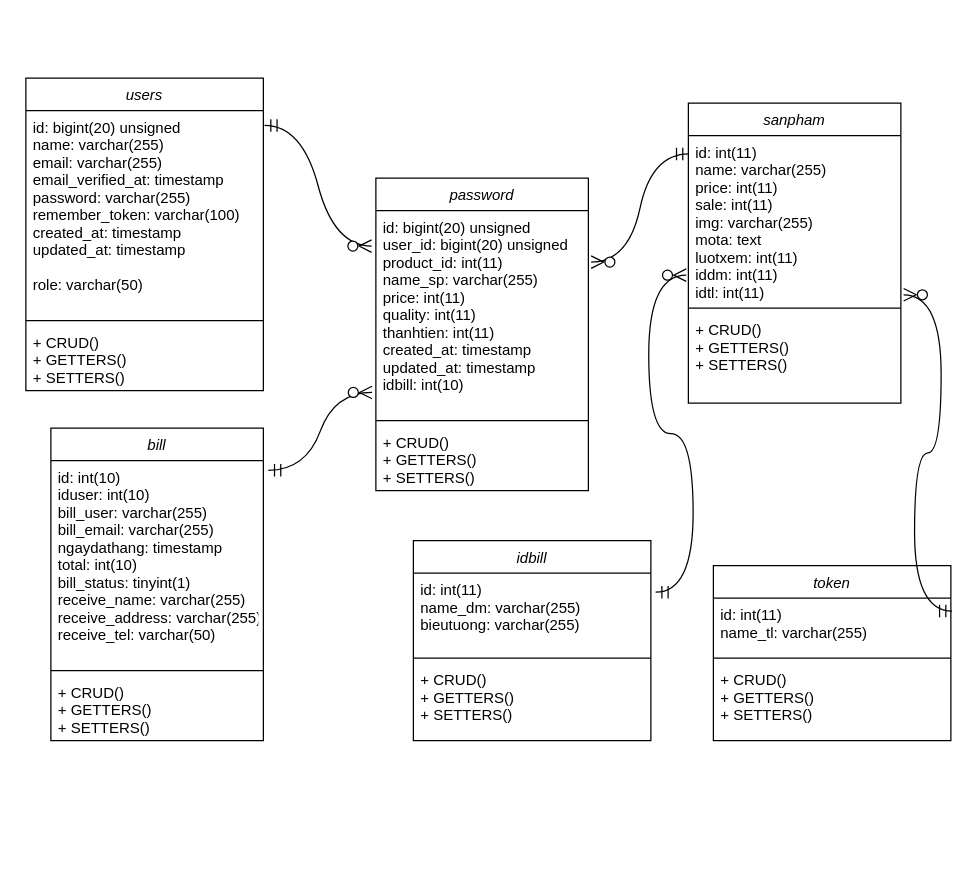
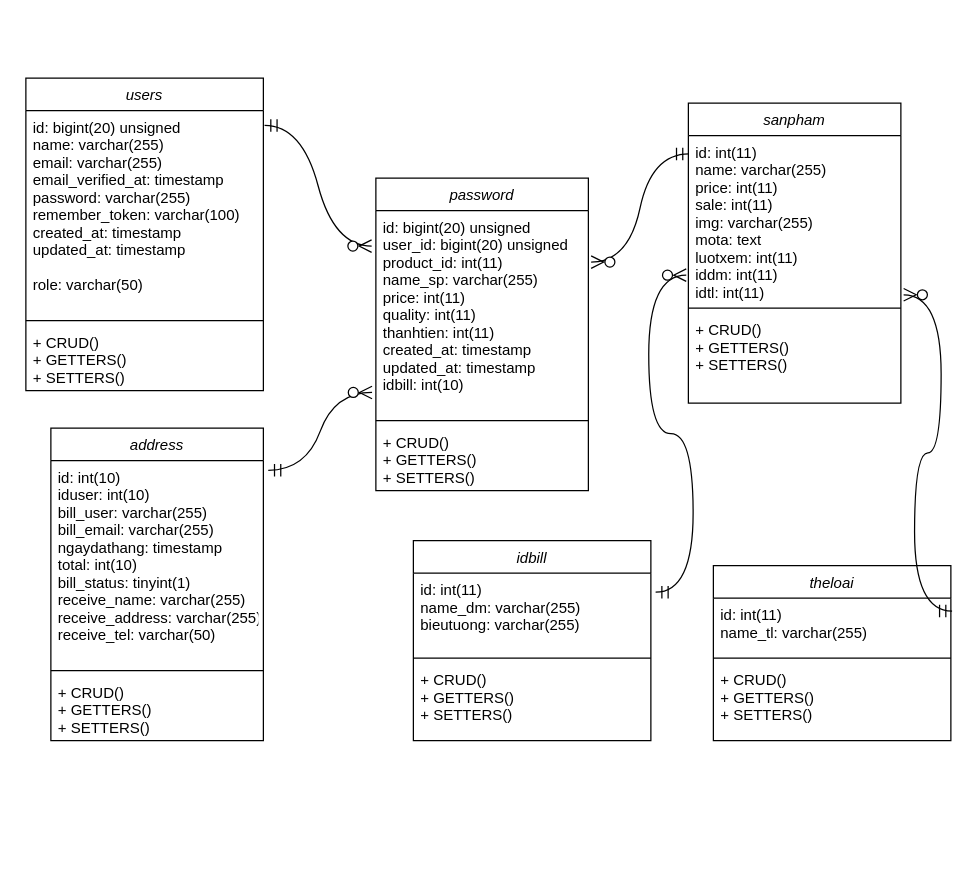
node "bill": label "bill" -> "address"
node "token": label "token" -> "theloai"
